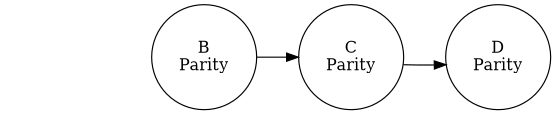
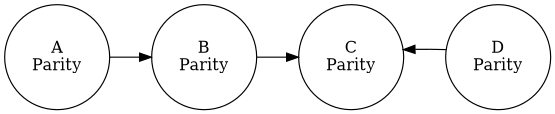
node "A Parity": added
edge "C Parity" -> "D Parity": reversed
